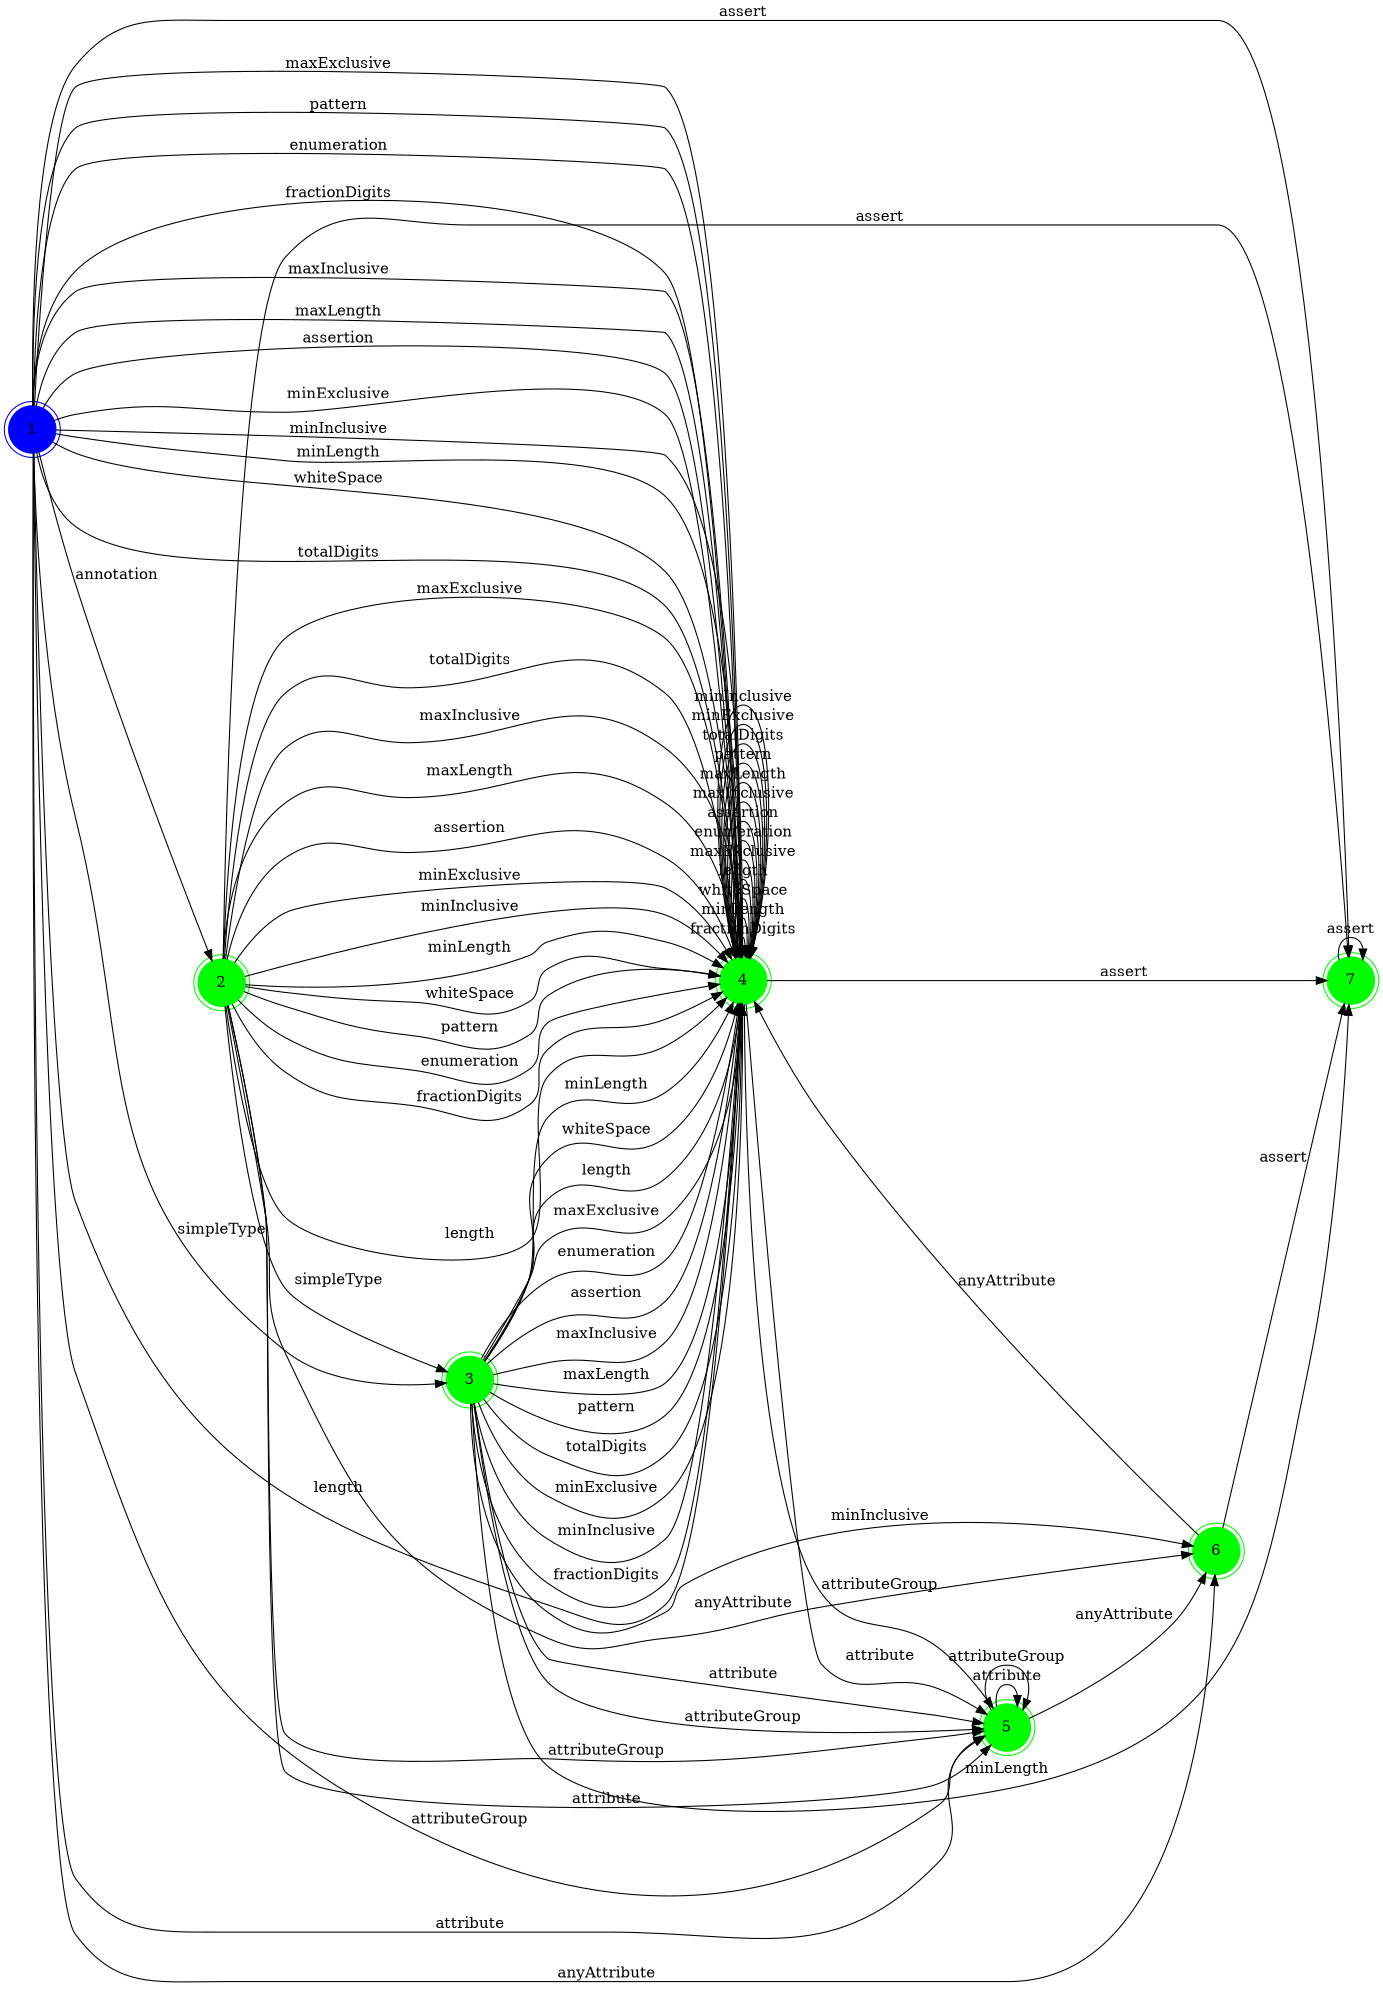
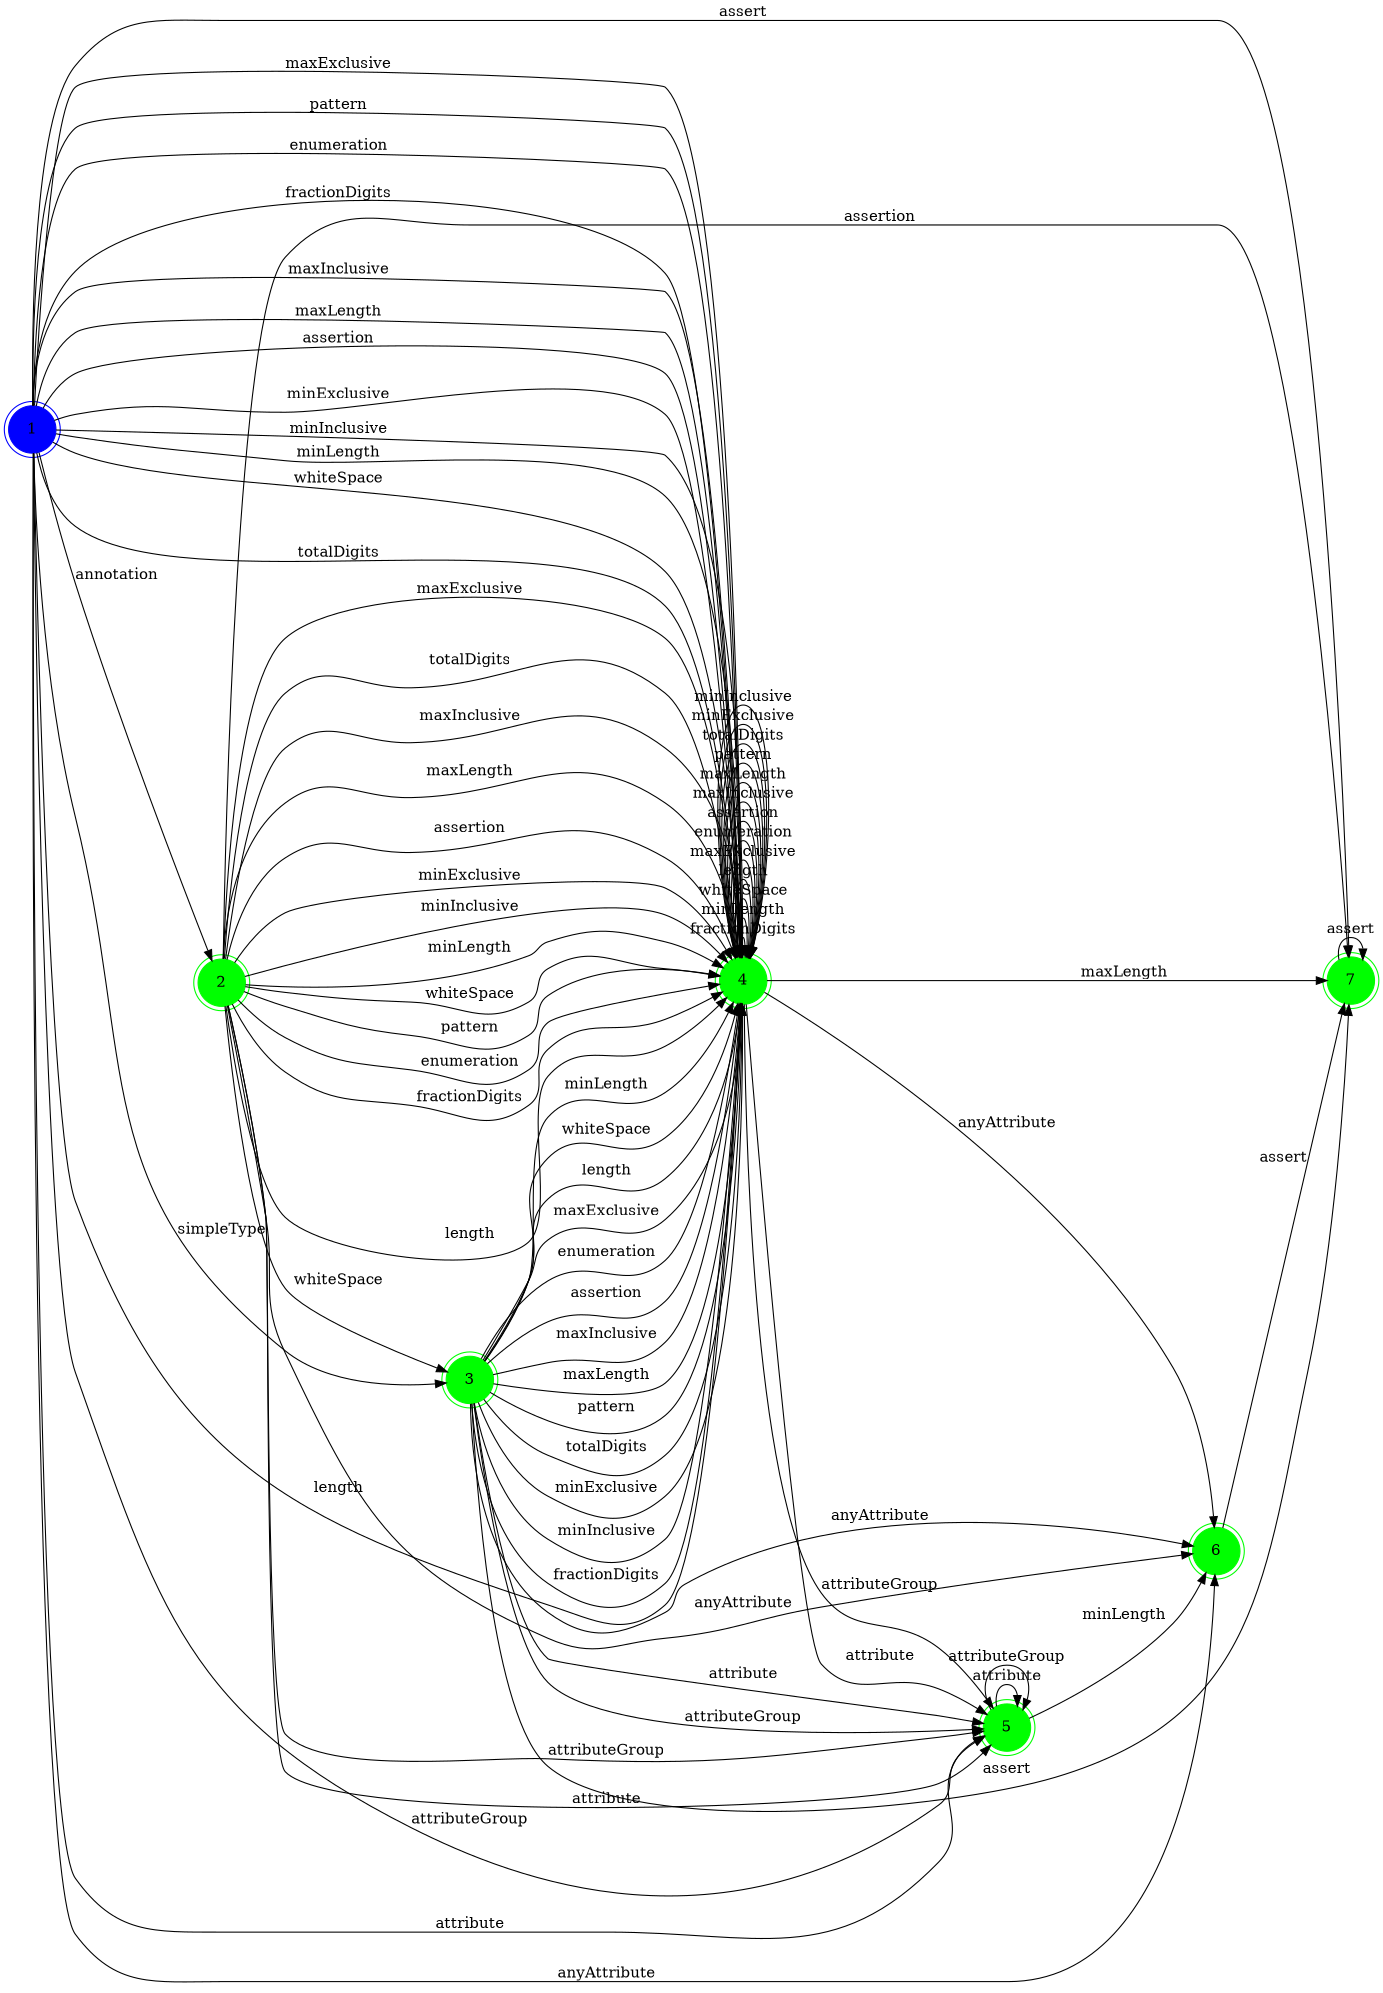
edge "2" -> "7": label "assert" -> "assertion"
edge "4" -> "7": label "assert" -> "maxLength"
edge "2" -> "3": label "simpleType" -> "whiteSpace"
edge "6" -> "4": reversed
edge "3" -> "6": label "minInclusive" -> "anyAttribute"
edge "5" -> "6": label "anyAttribute" -> "minLength"
edge "3" -> "7": label "minLength" -> "assert"
